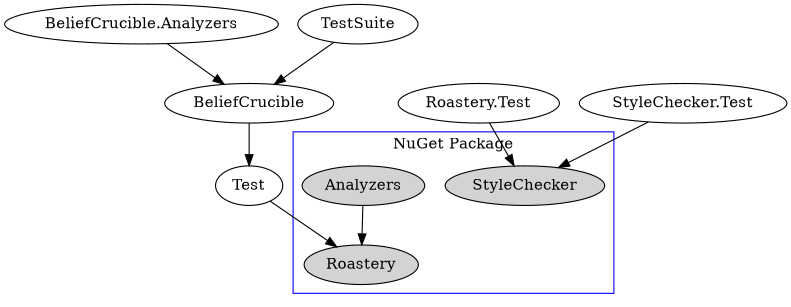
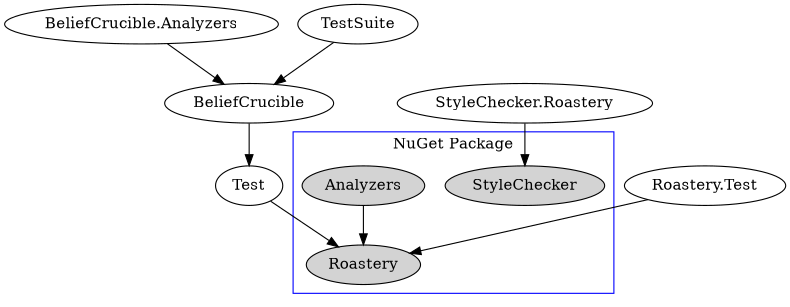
node "StyleChecker.Test": label "StyleChecker.Test" -> "StyleChecker.Roastery"
edge "Roastery.Test" -> "StyleChecker": now "Roastery.Test" -> "Roastery"
